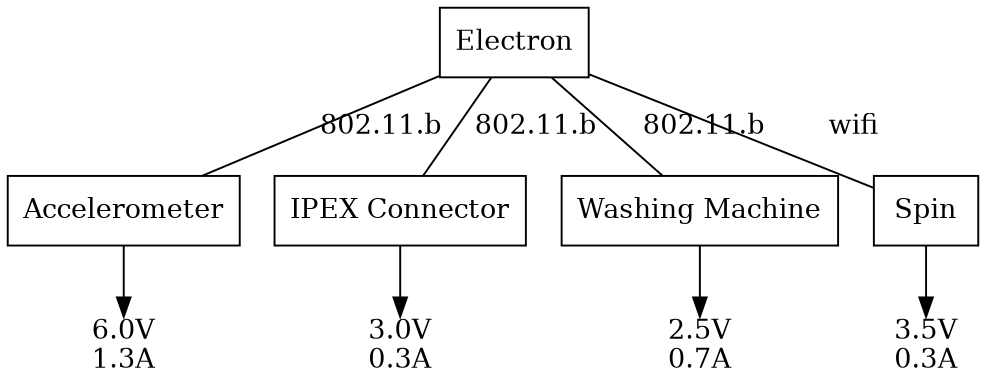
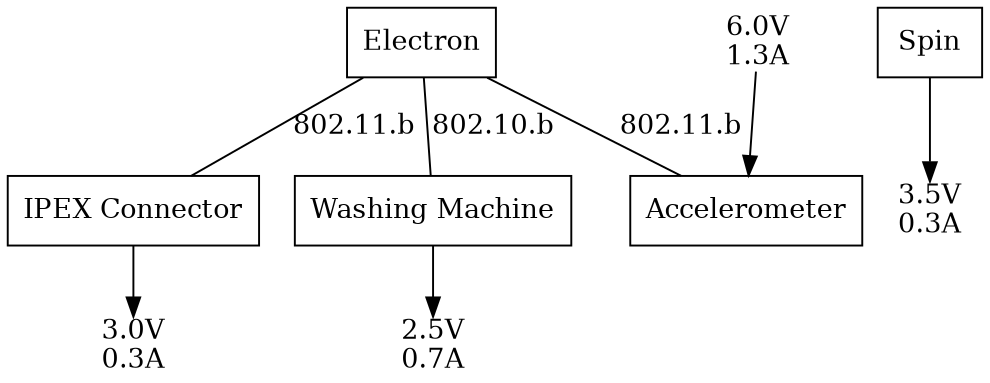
edge "Electron" -- "Washing Machine": label " 802.11.b" -> " 802.10.b"
edge "Electron" -- "Spin": removed, label "wifi"
edge "Accelerometer" -> "6.0V 1.3A": reversed
